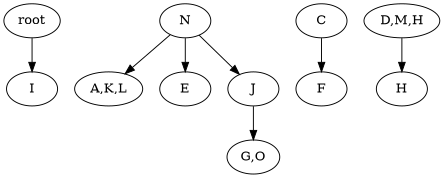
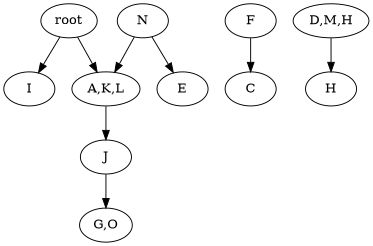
edge "root" -> "A,K,L": added
edge "C" -> "F": reversed
edge "N" -> "J": now "A,K,L" -> "J"
